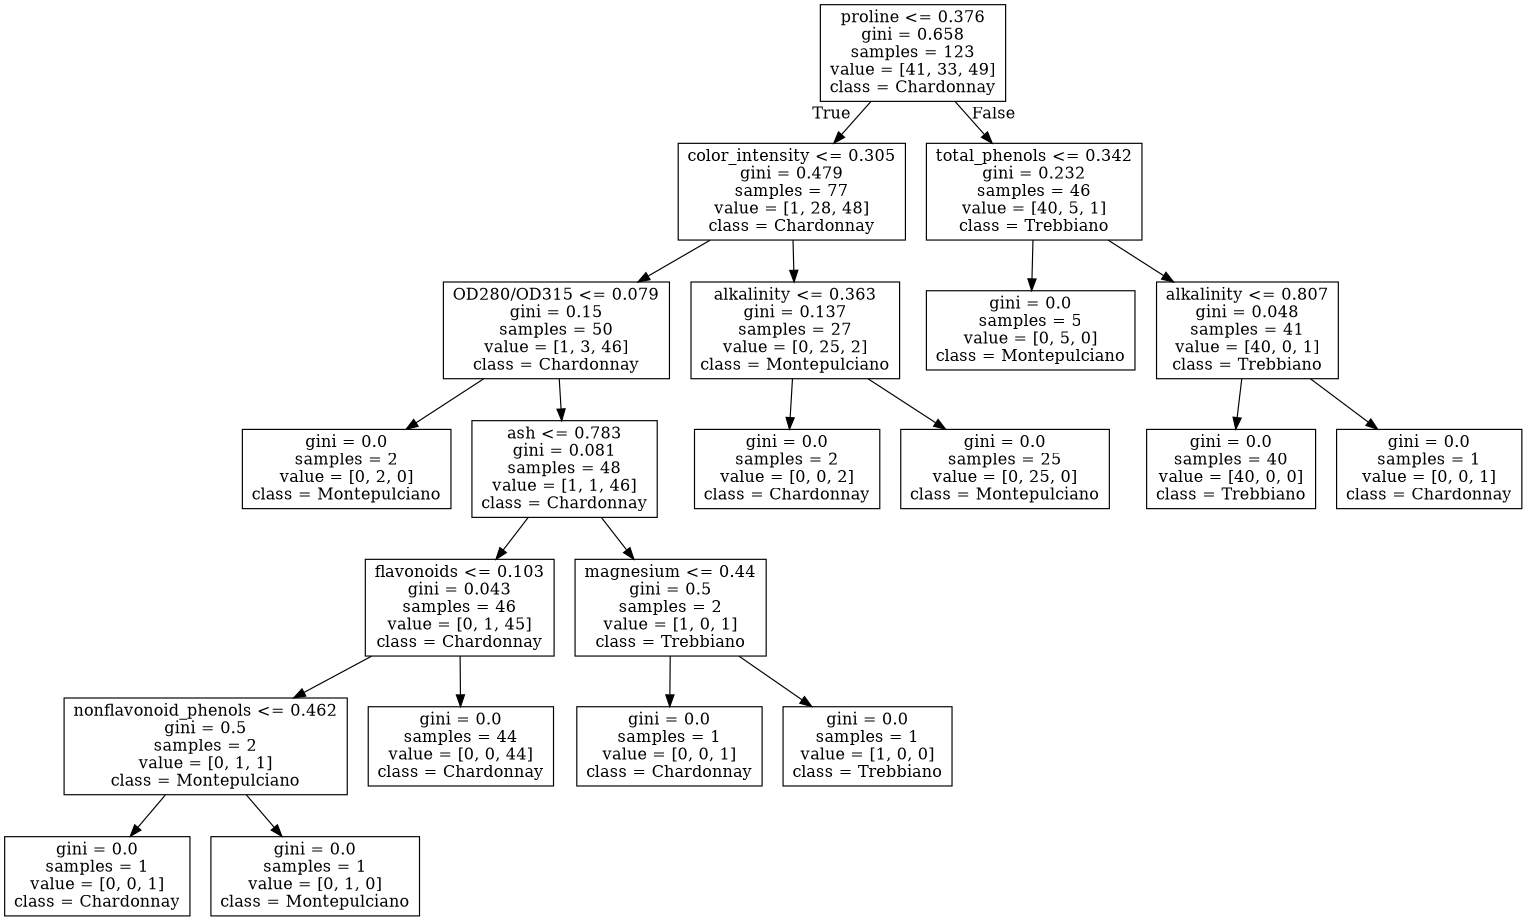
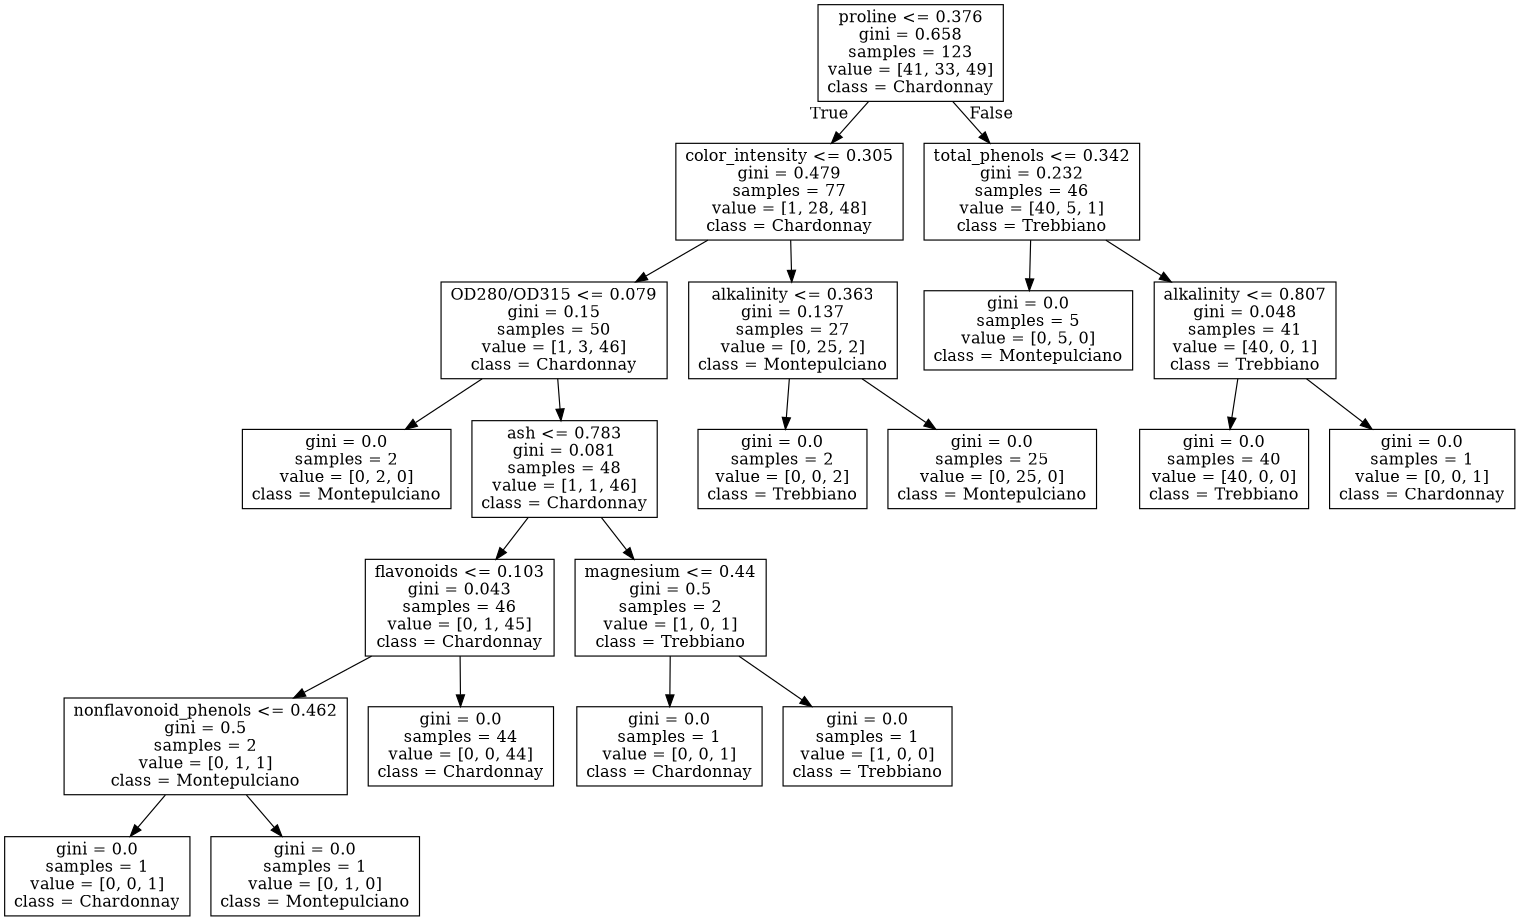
node "gini = 0.0 samples = 2 value = [0, 0, 2] class = Chardonnay": label "gini = 0.0 samples = 2 value = [0, 0, 2] class = Chardonnay" -> "gini = 0.0 samples = 2 value = [0, 0, 2] class = Trebbiano"
